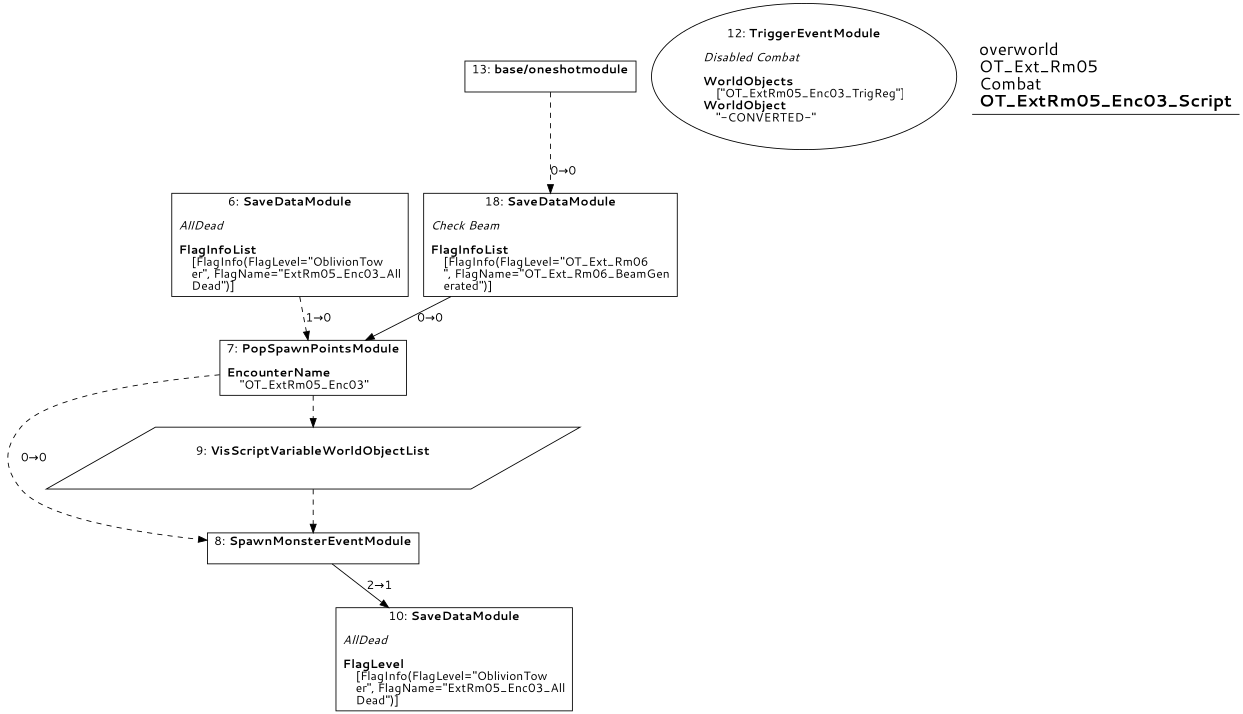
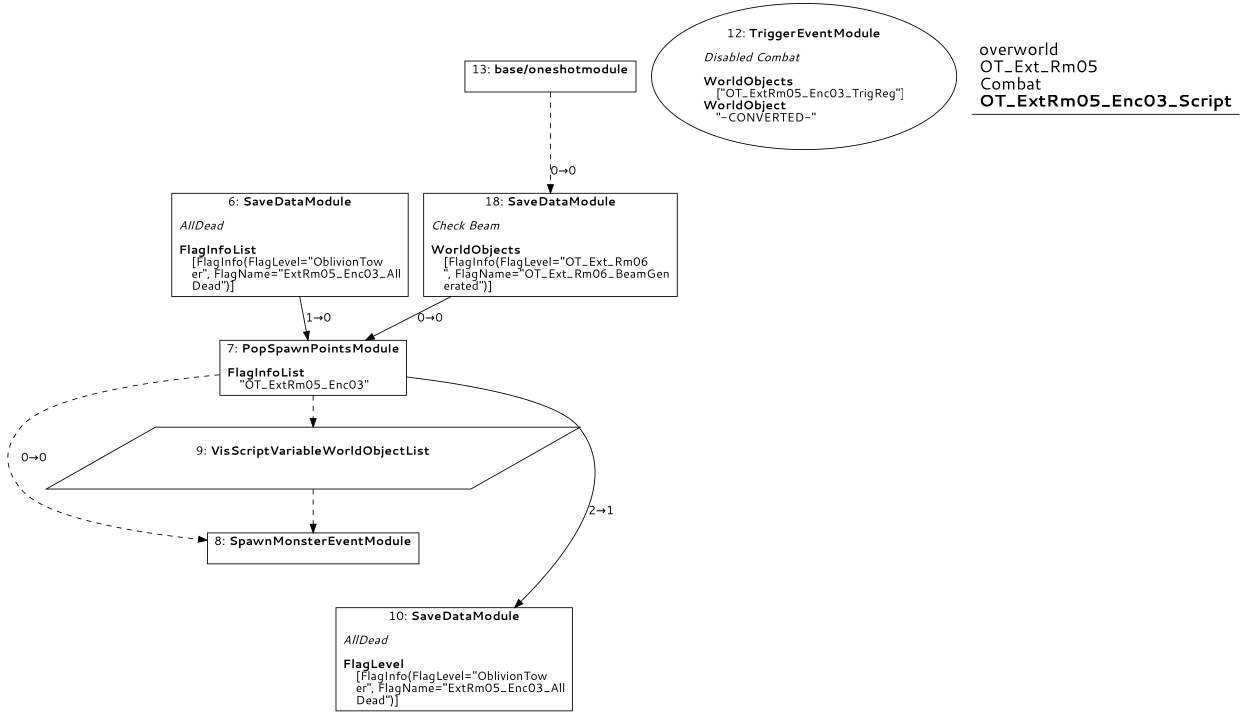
node "18:": text "FlagInfoList" -> "WorldObjects"
edge "6:" -> "7:": style dashed -> solid
node "7:": text "EncounterName" -> "FlagInfoList"
edge "8:" -> "10:": now "7:" -> "10:"
